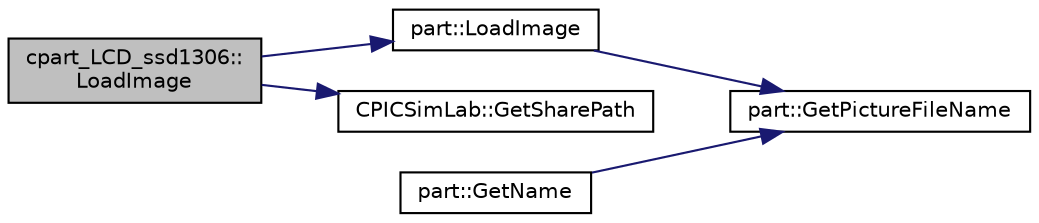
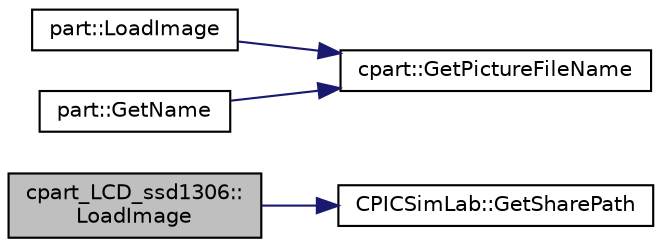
edge "cpart_LCD_ssd1306:: LoadImage" -> "part::LoadImage": removed
node "part::GetPictureFileName": label "part::GetPictureFileName" -> "cpart::GetPictureFileName"
